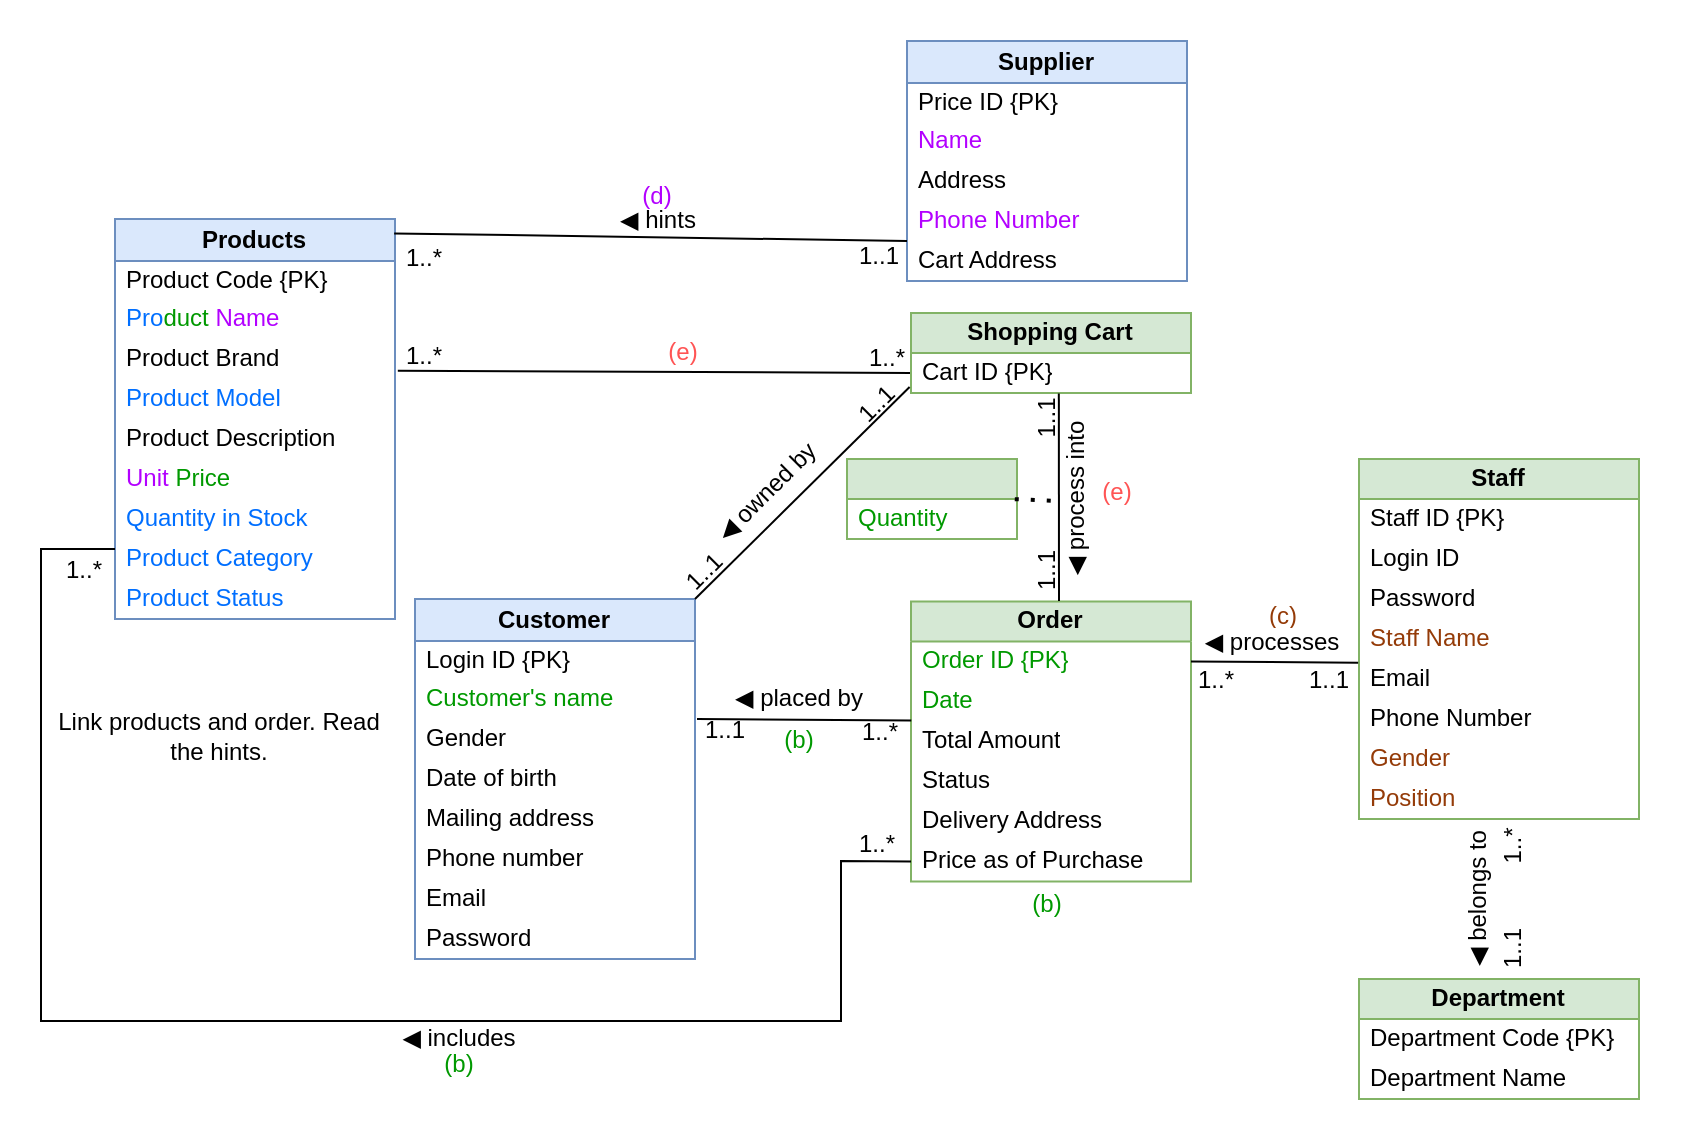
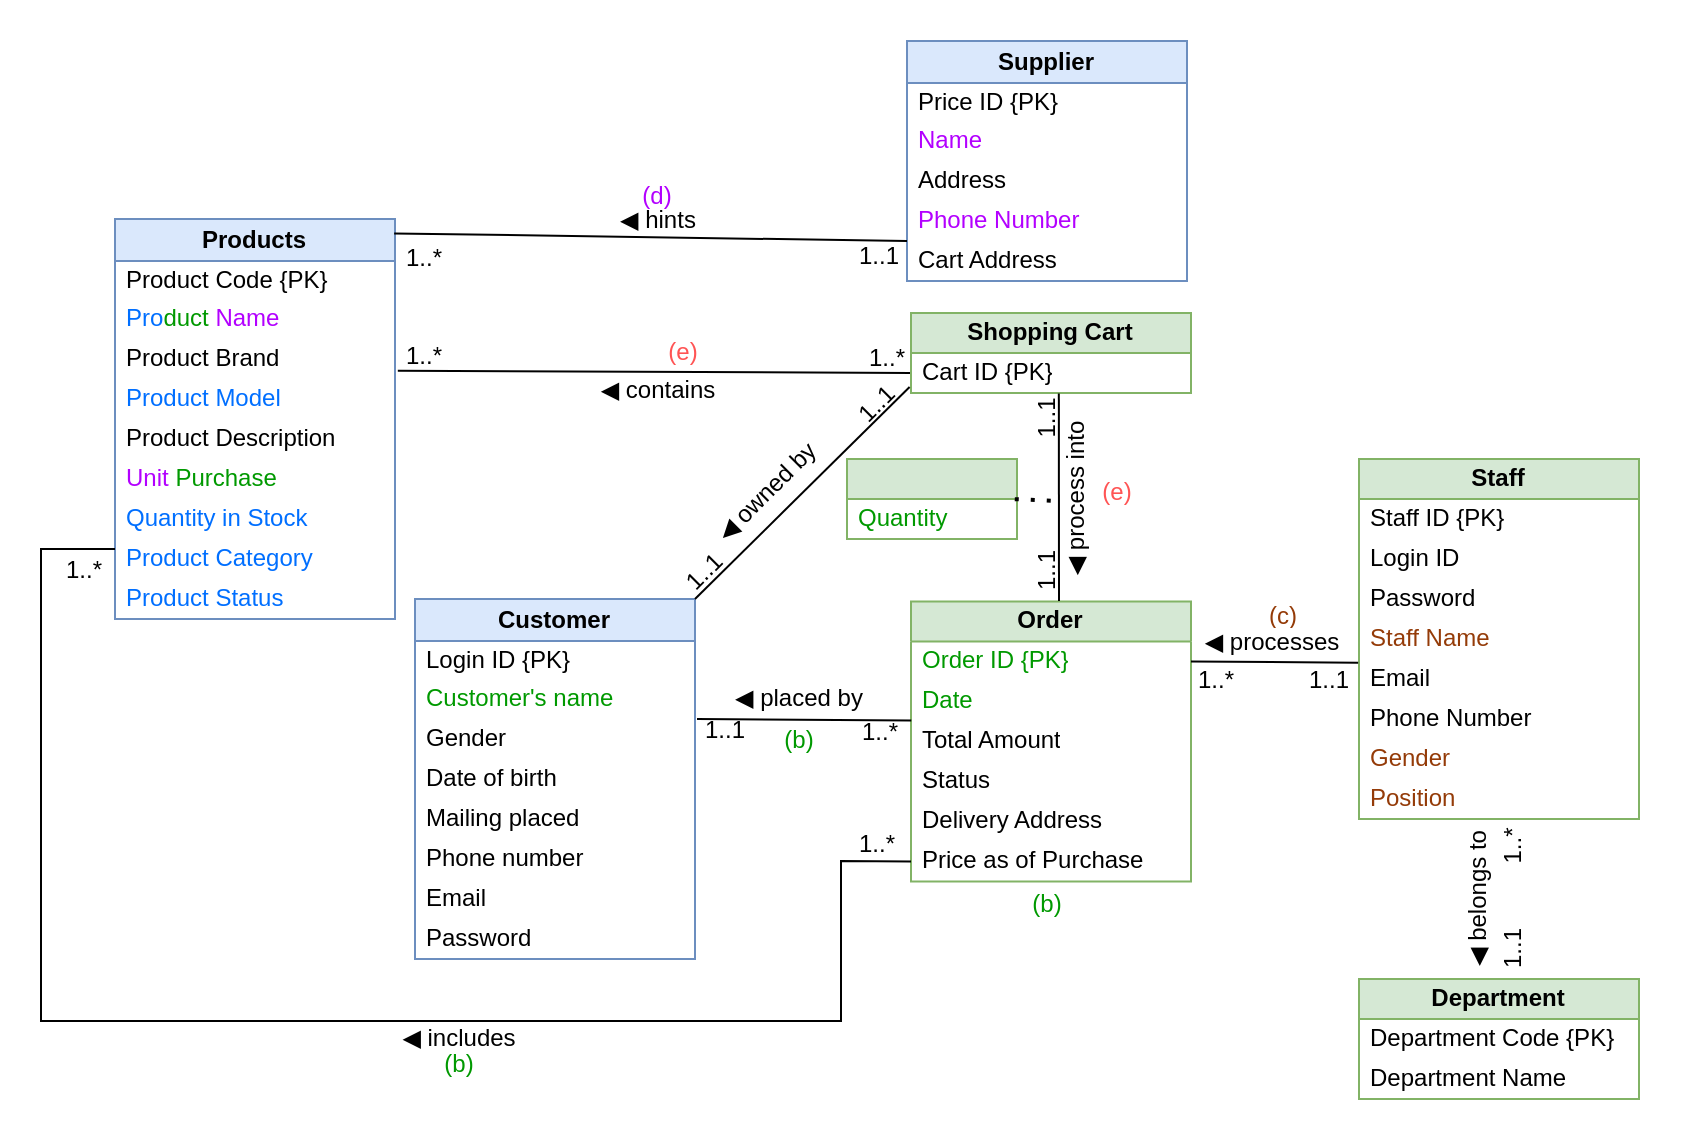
node "◀ contains": added
node "Unit Price": label "Unit Price" -> "Unit Purchase"
node "Link products and order. Read the hints.": removed
node "Mailing address": label "Mailing address" -> "Mailing placed"
